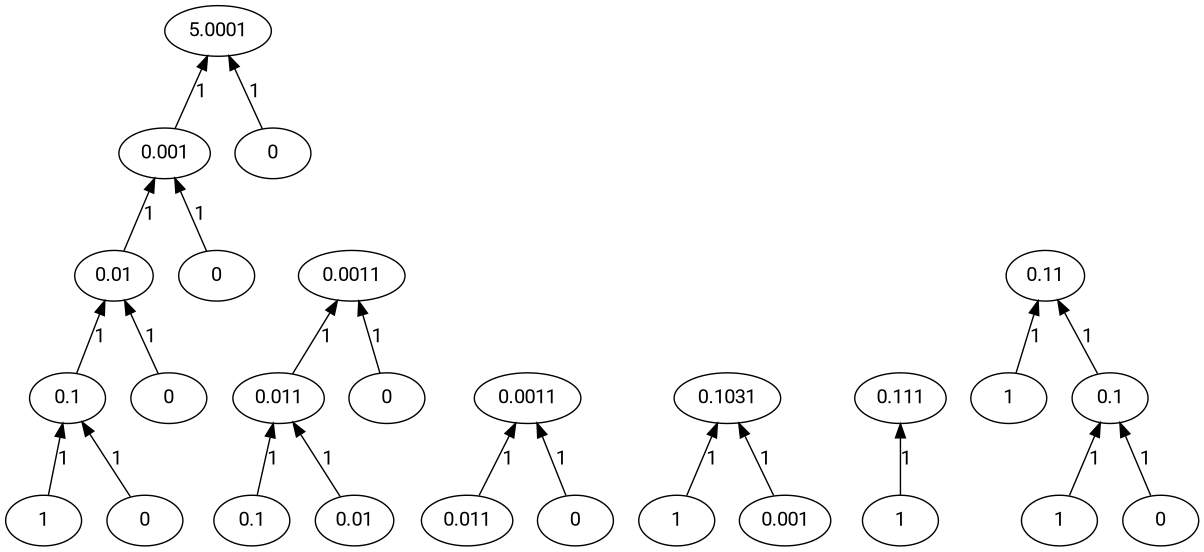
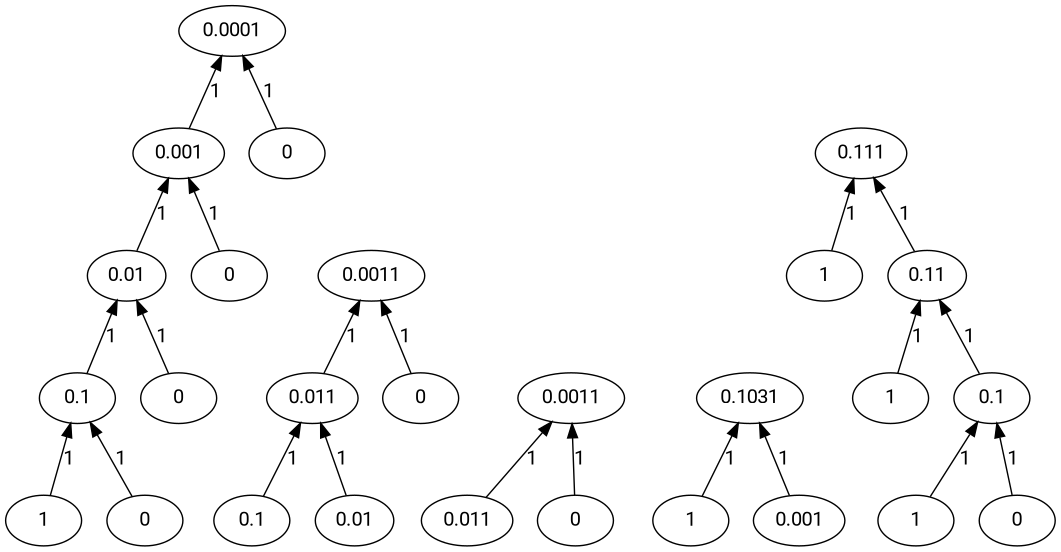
node "5.0001": label "5.0001" -> "0.0001"
edge "0.11" -> "0.111": added, label "1"
